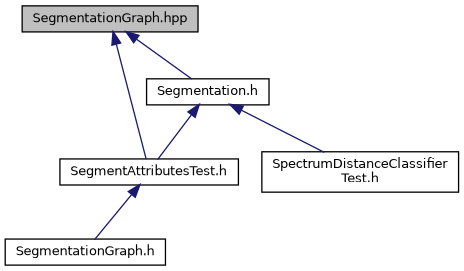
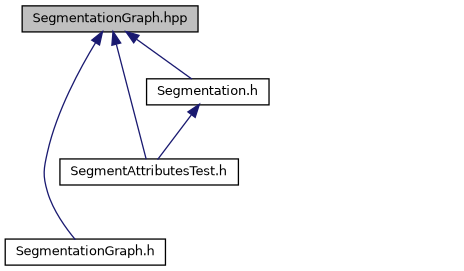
node "SpectrumDistanceClassifier Test.h": removed
edge "SegmentationGraph.h" -> "SegmentAttributesTest.h": now "SegmentationGraph.h" -> "SegmentationGraph.hpp"
